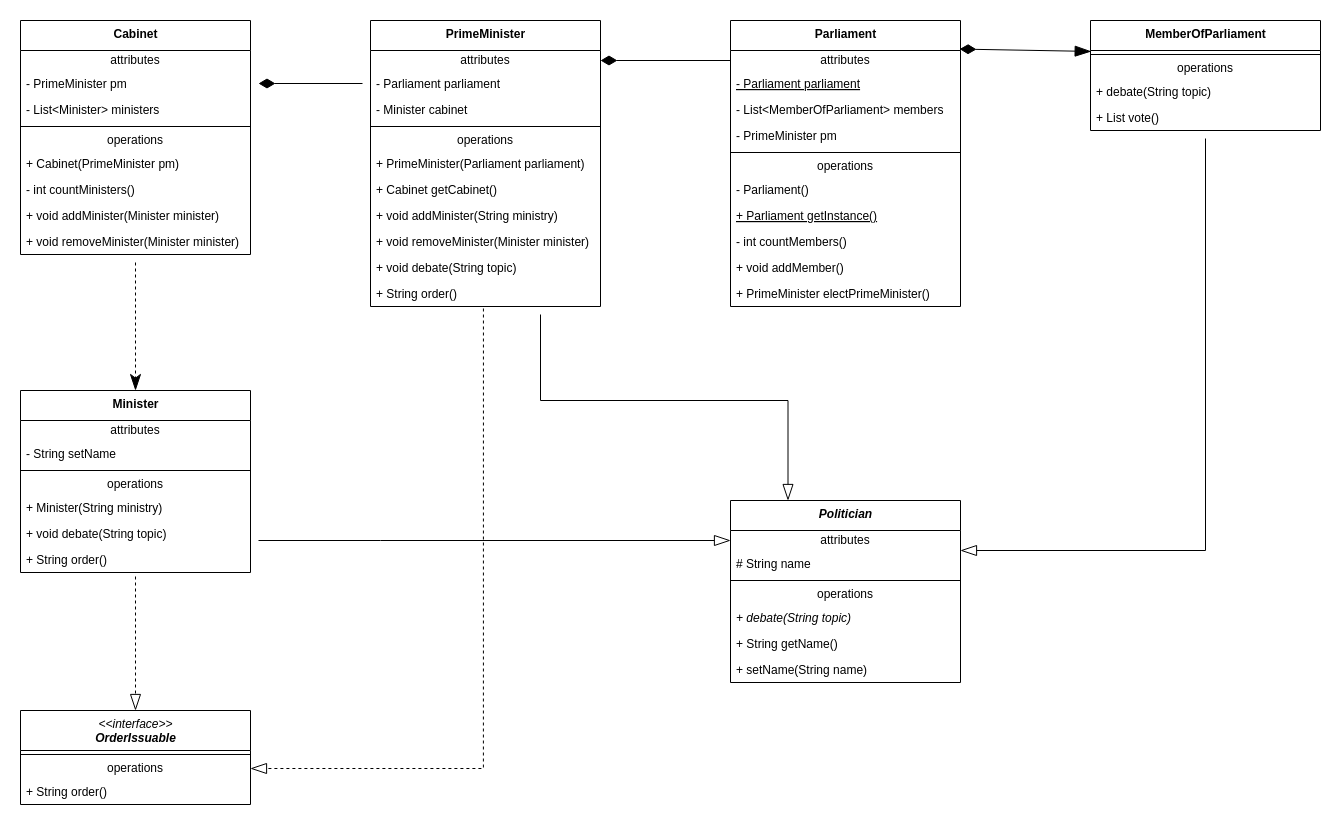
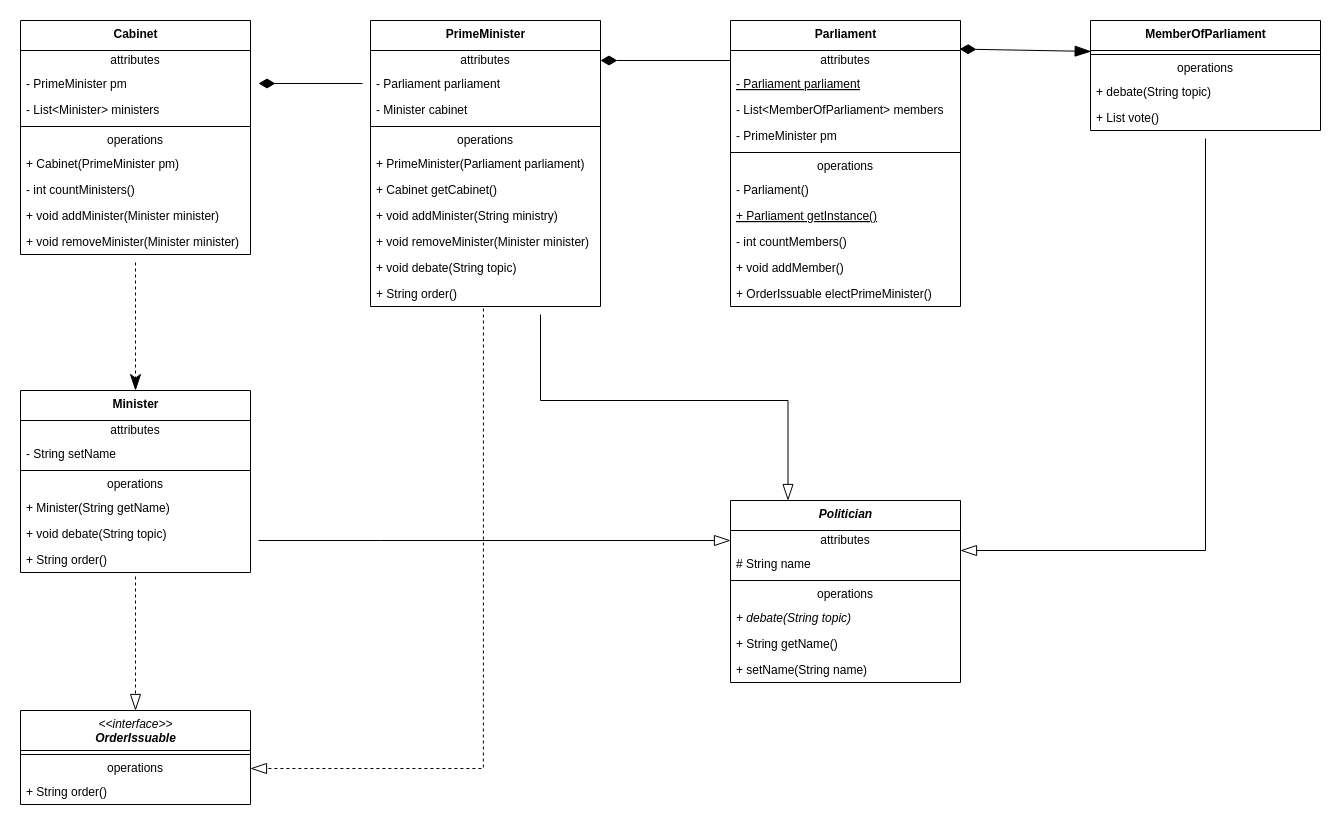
node "+ PrimeMinister electPrimeMinister()": label "+ PrimeMinister electPrimeMinister()" -> "+ OrderIssuable electPrimeMinister()"
node "+ Minister(String ministry)": label "+ Minister(String ministry)" -> "+ Minister(String getName)"
